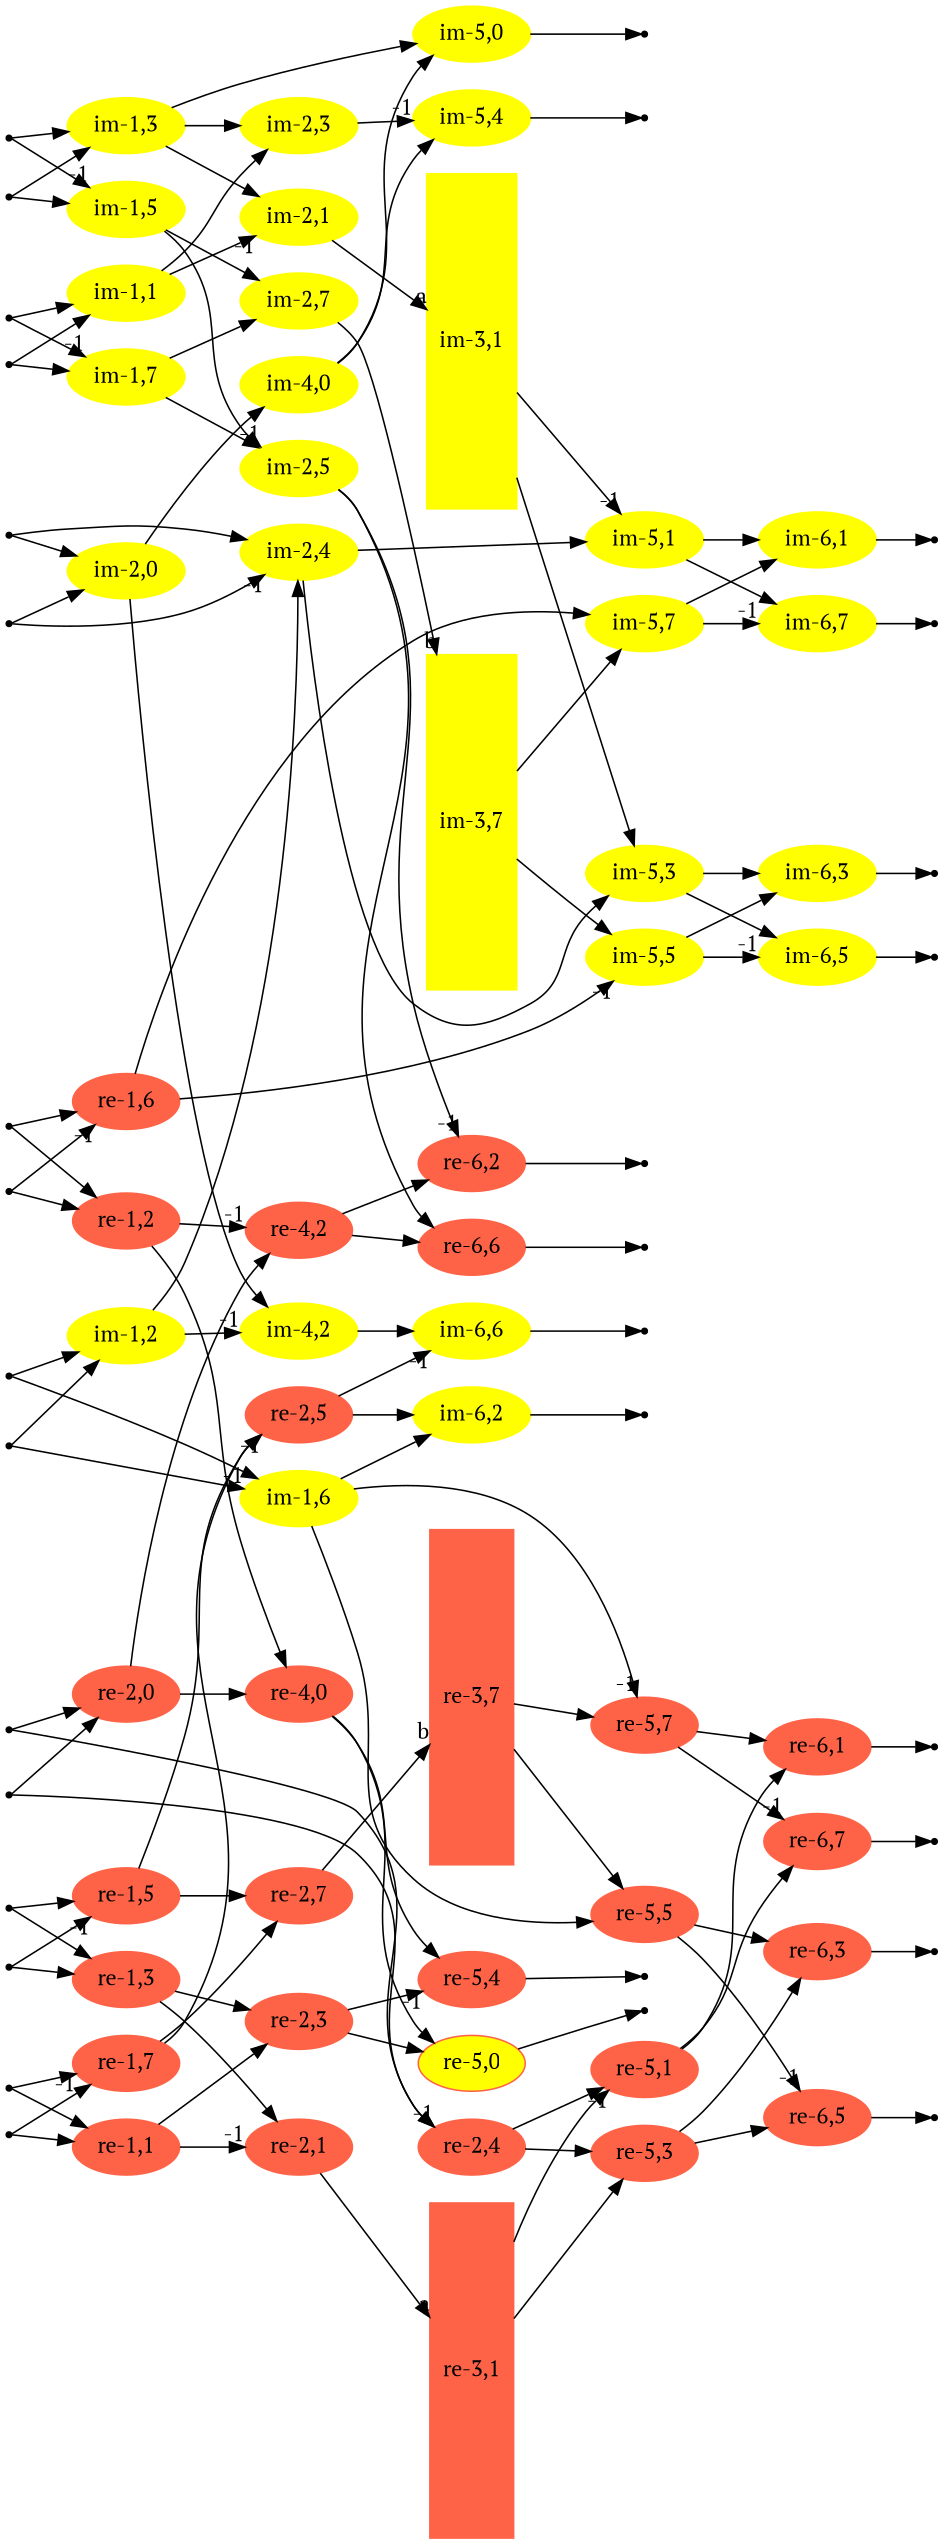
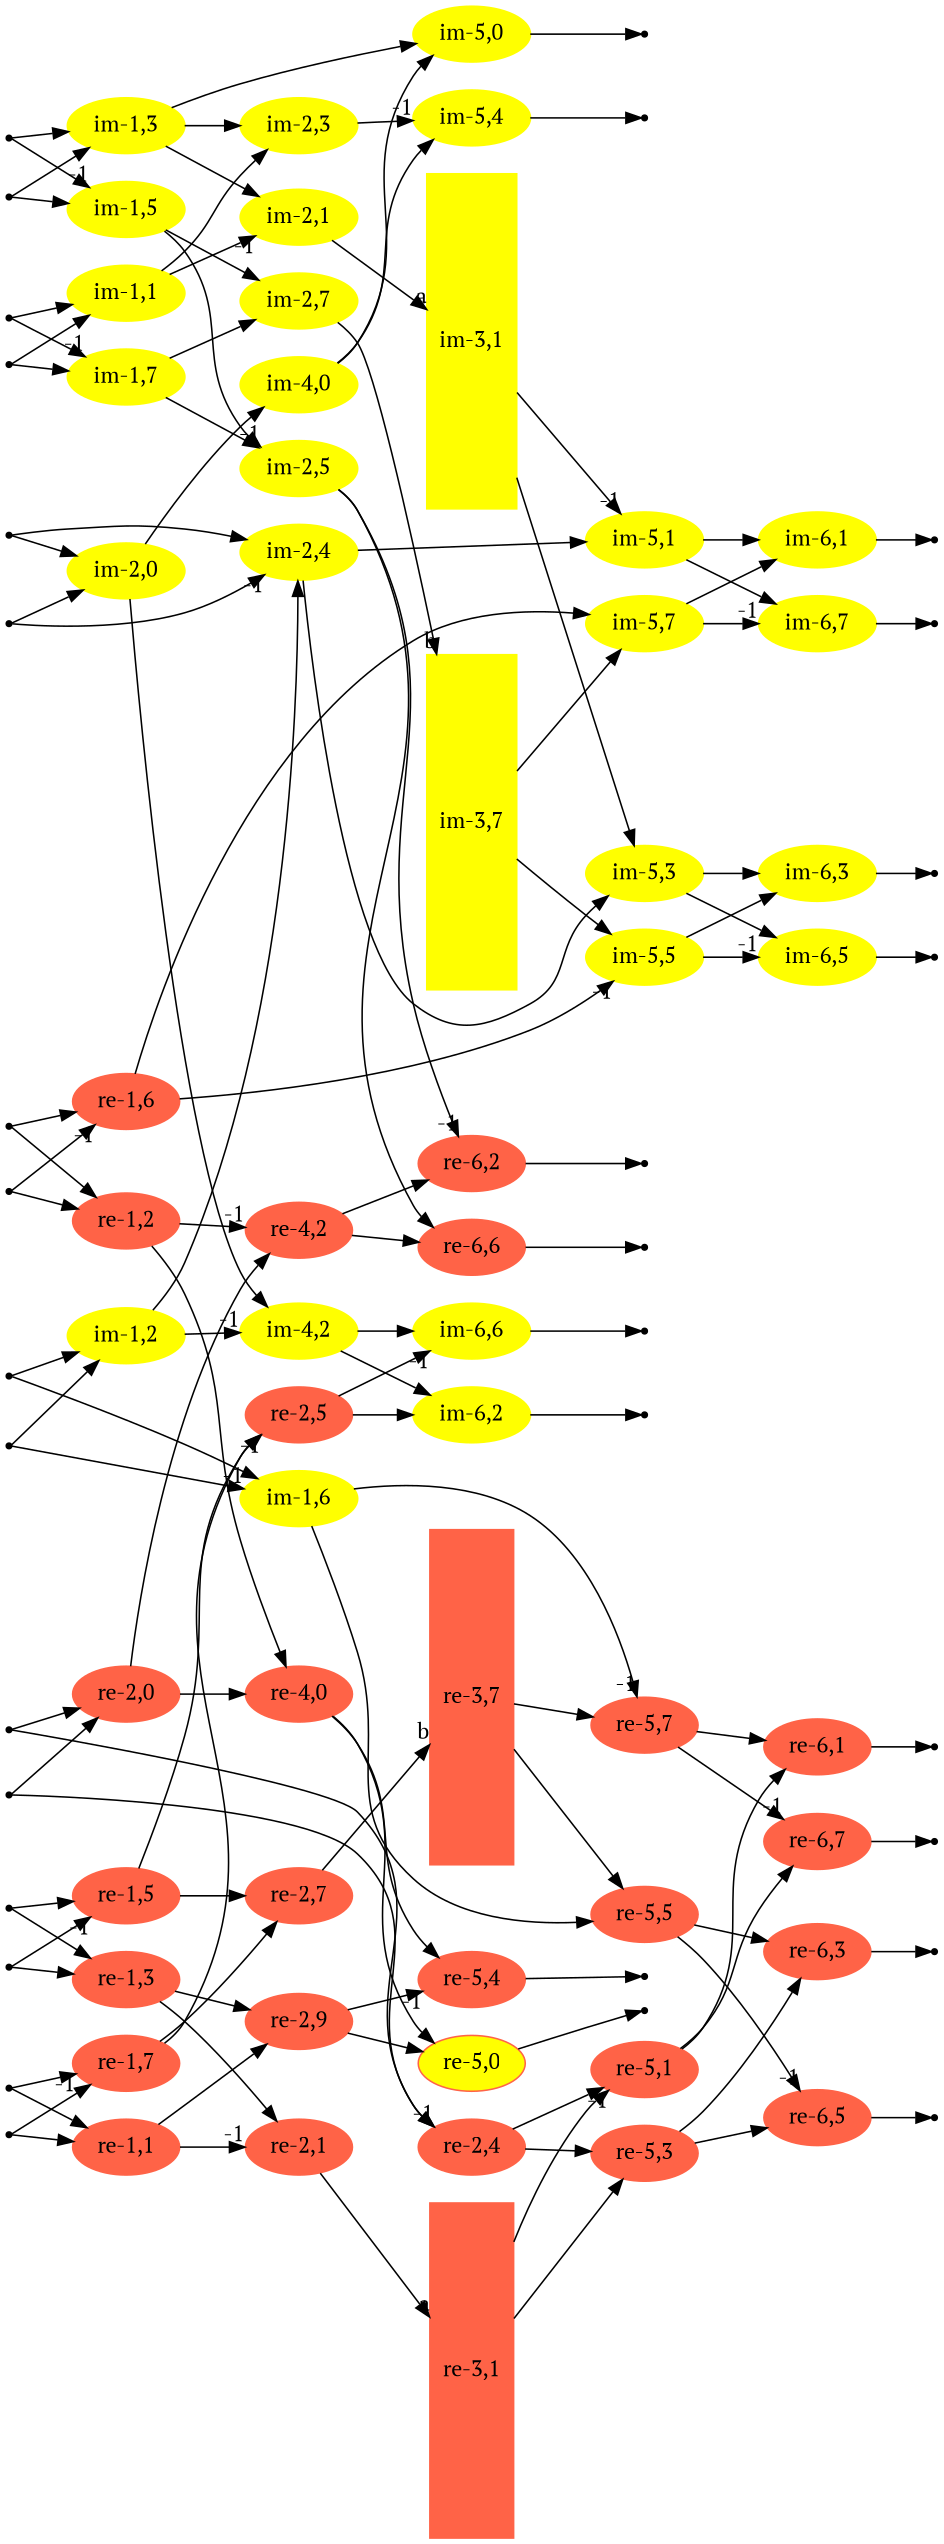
edge "im-1,6" -> "im-6,2": now "im-4,2" -> "im-6,2"
node "re-2,3": label "re-2,3" -> "re-2,9"
